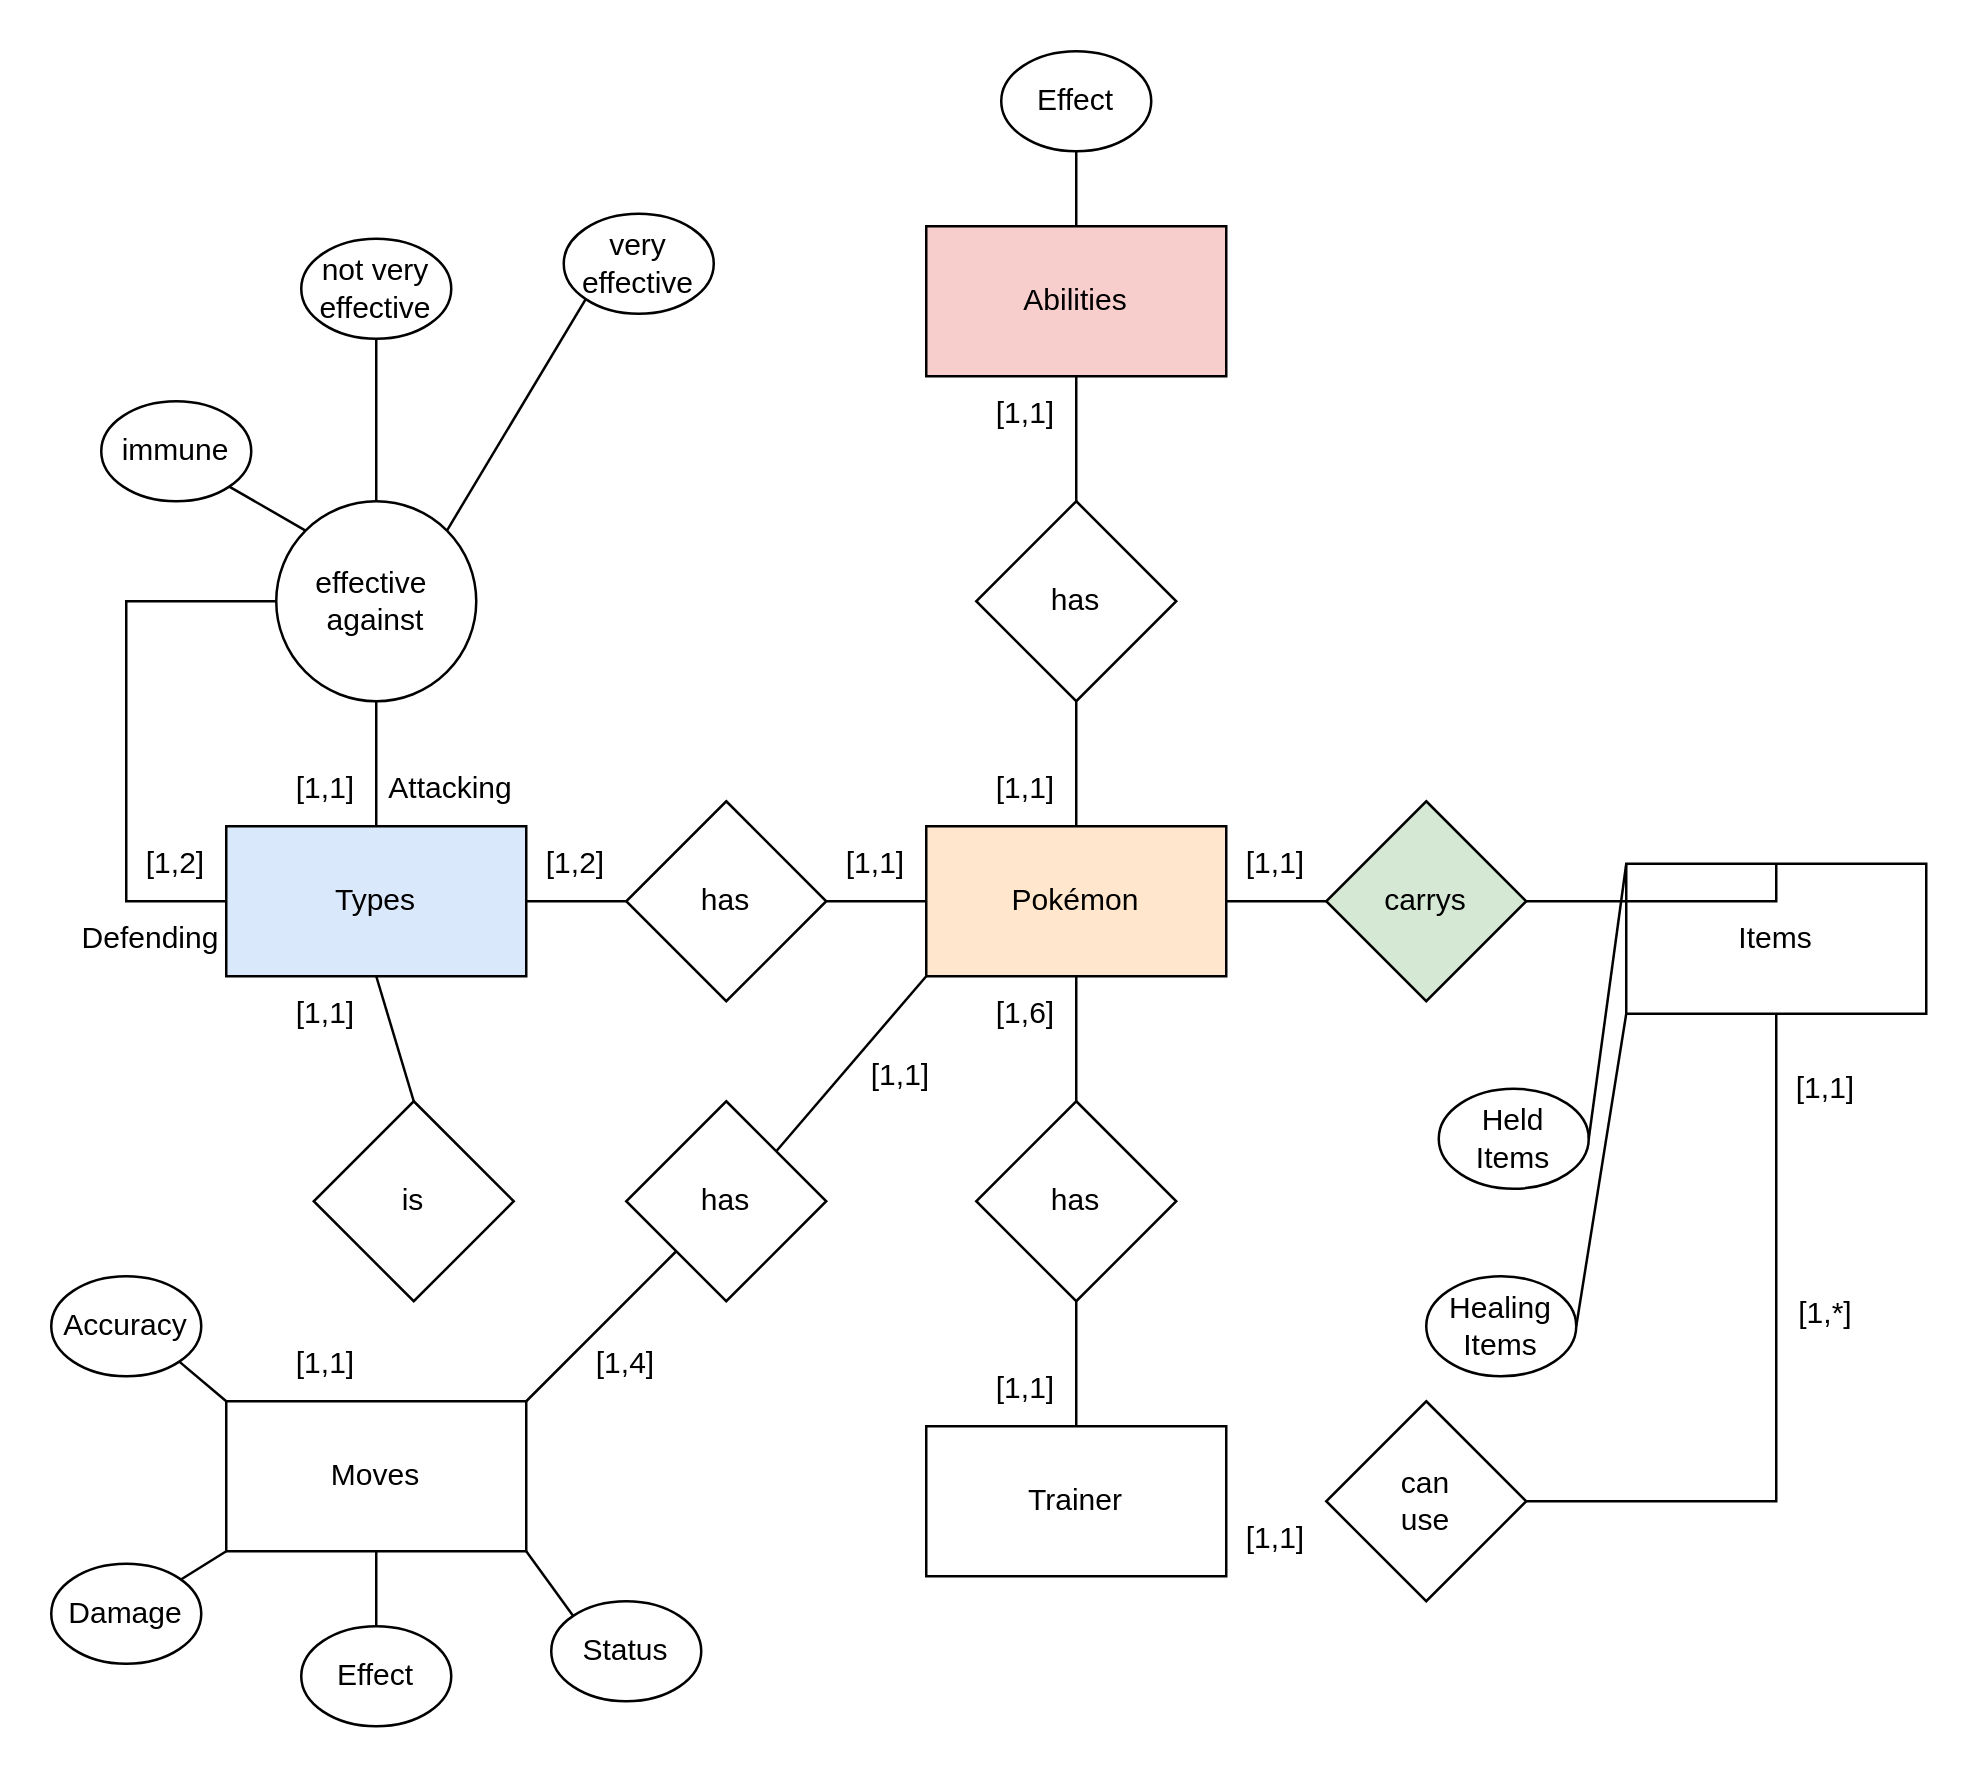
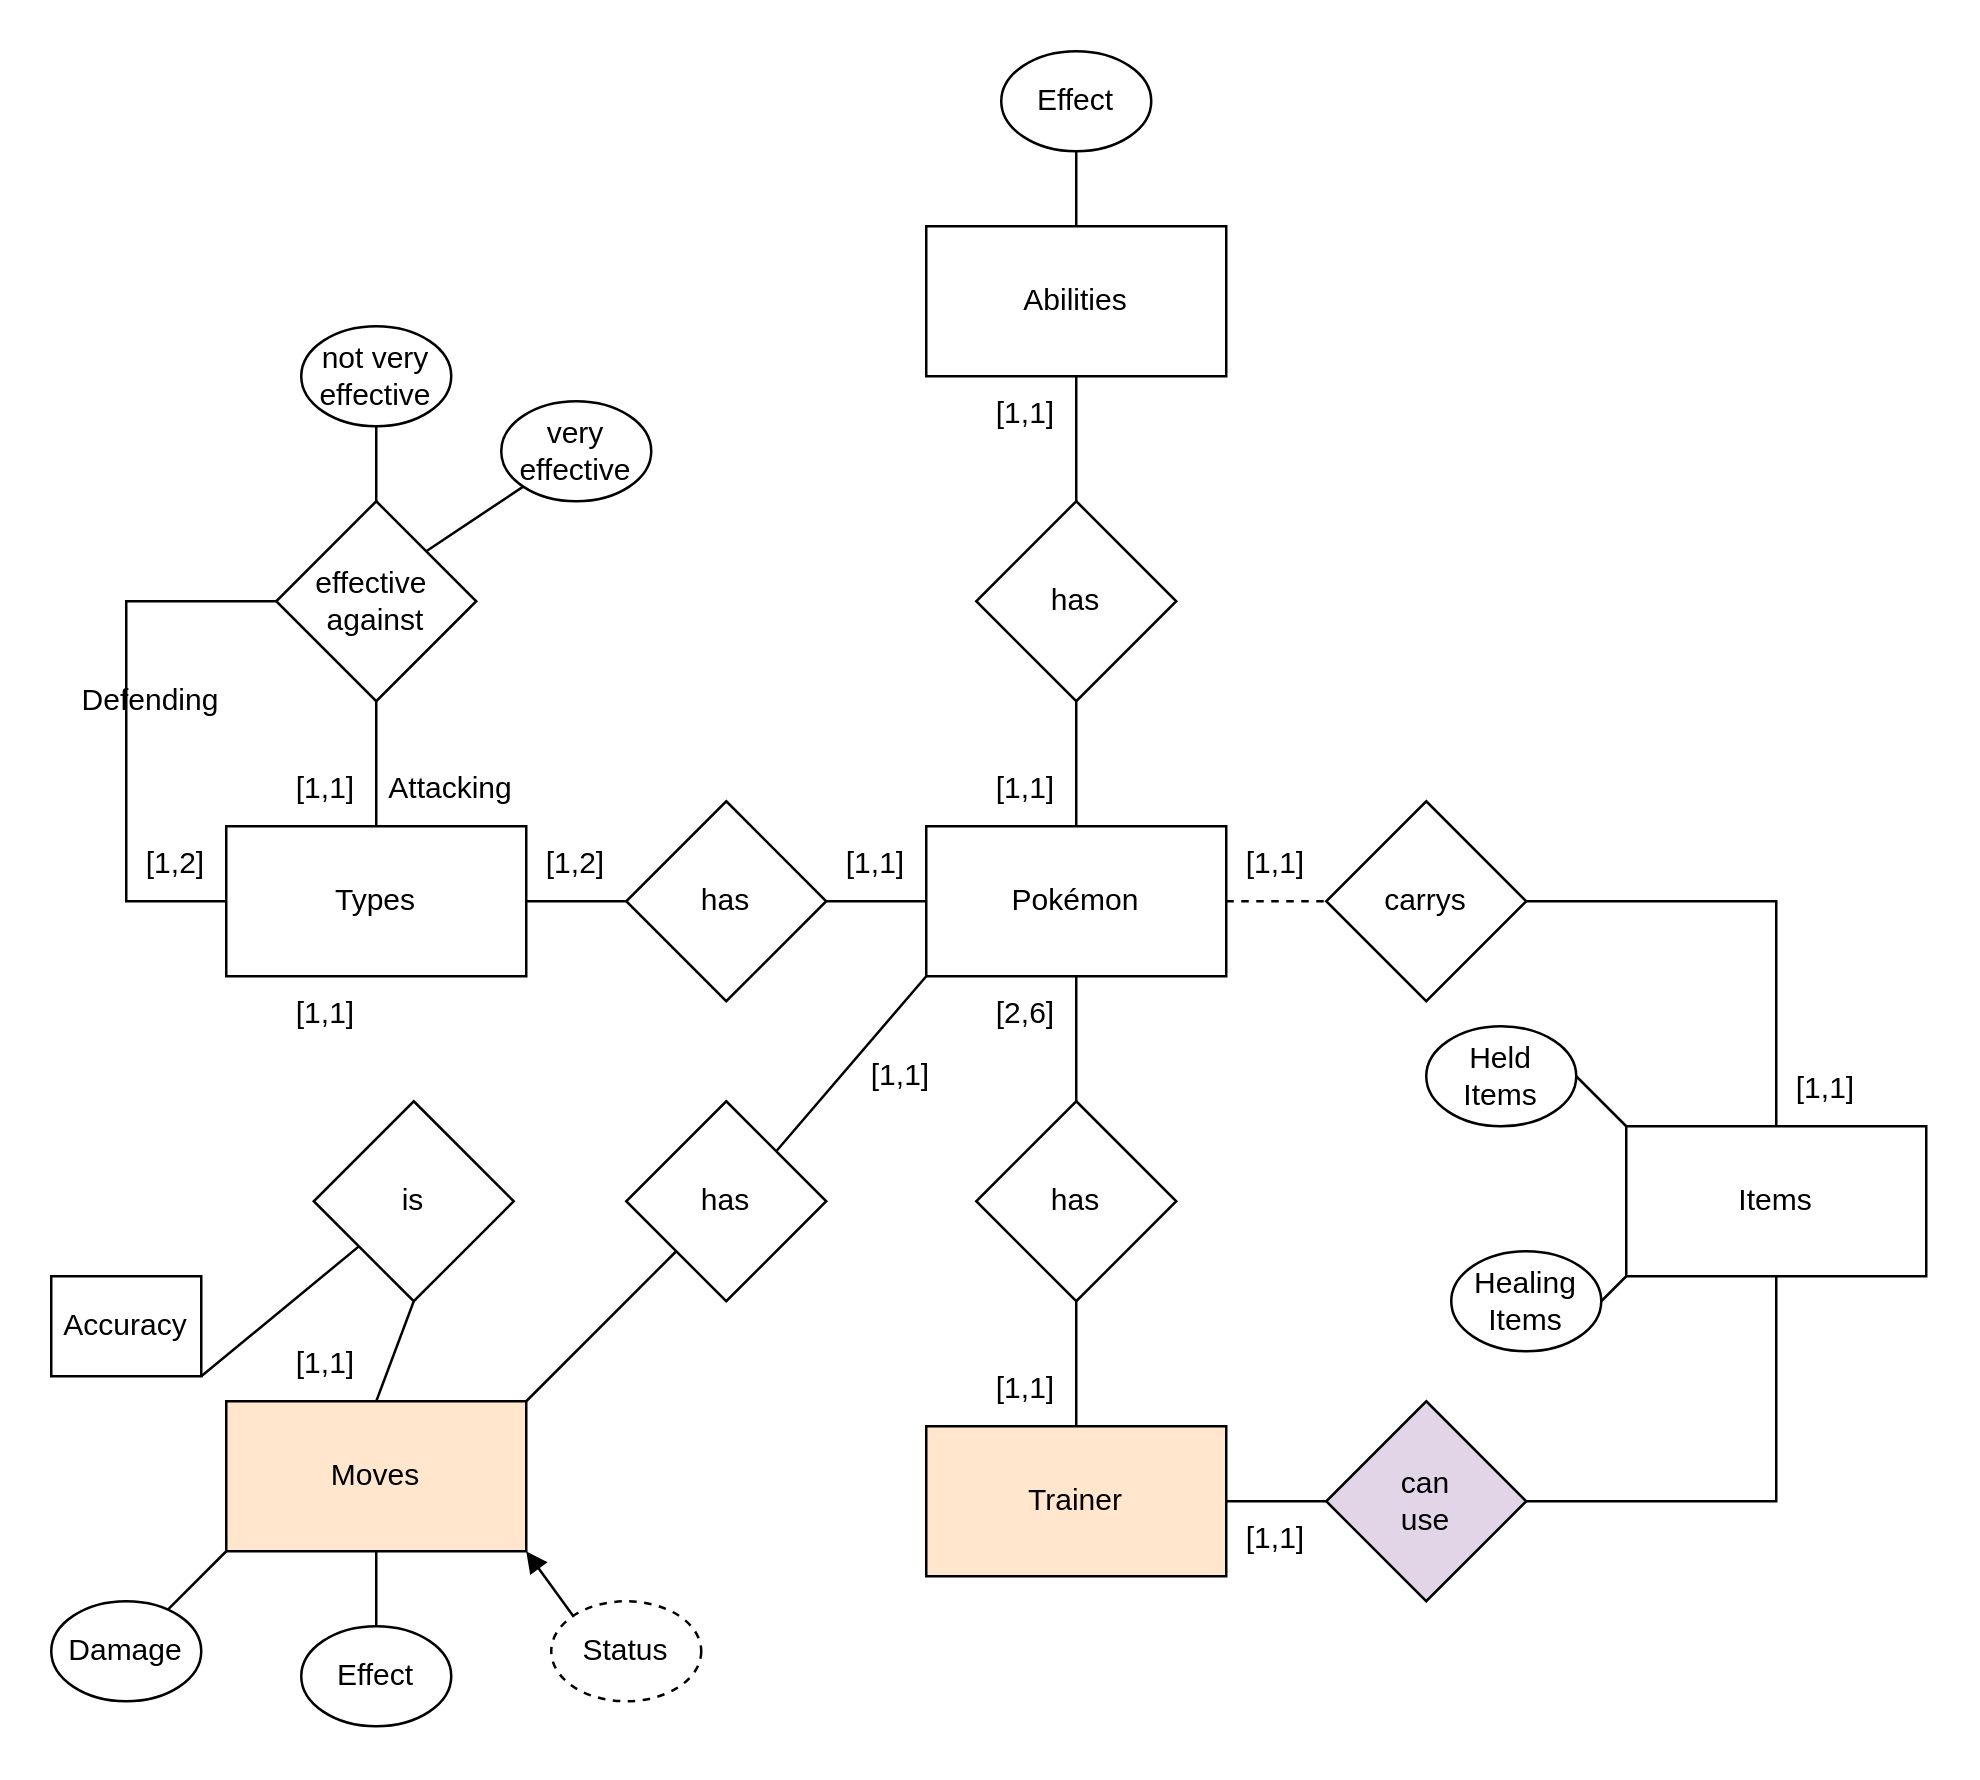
node "very effective": moved (639, 264) -> (576, 451)
node "not very effective": moved (376, 289) -> (376, 376)
node "Abilities": fillcolor #f8cecc -> #ffffff
node "immune": removed
edge "immune" -- "effective against": removed
node "effective against": shape ellipse -> diamond
node "Types": fillcolor #dae8fc -> #ffffff
node "Pokémon": fillcolor #ffe6cc -> #ffffff
edge "Pokémon" -- "carrys": style solid -> dashed
node "carrys": fillcolor #d5e8d4 -> #ffffff
node "Defending": moved (151, 939) -> (151, 701)
node "Items": moved (1776, 939) -> (1776, 1201)
node "[1,6]": label "[1,6]" -> "[2,6]"
edge "Types" -- "is": removed
node "Held Items": moved (1514, 1139) -> (1501, 1076)
node "[1,*]": removed
node "Accuracy": shape ellipse -> rectangle
node "Healing Items": moved (1501, 1326) -> (1526, 1301)
edge "is" -- "Moves": added
node "[1,4]": removed
edge "Accuracy" -- "Moves": now "Accuracy" -- "is"
node "Moves": fillcolor #ffffff -> #ffe6cc
node "Trainer": fillcolor #ffffff -> #ffe6cc
edge "Trainer" -- "can use": added
node "can use": fillcolor #ffffff -> #e1d5e7
edge "Moves" -- "Status": arrowhead none -> block
node "Damage": moved (126, 1614) -> (126, 1651)
node "Status": style solid -> dashed
